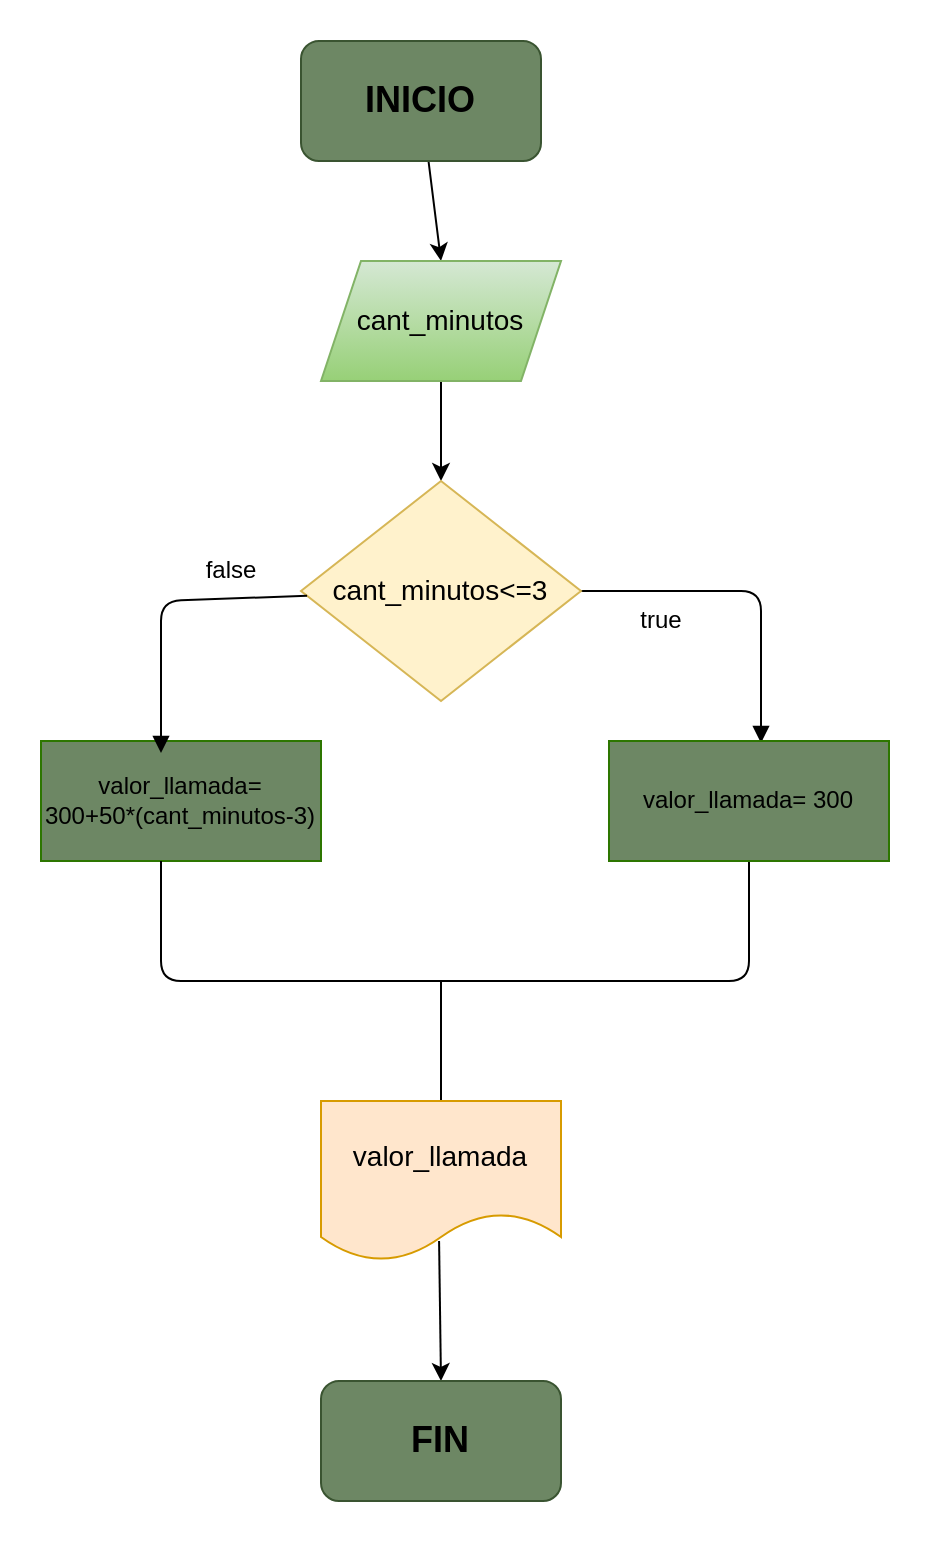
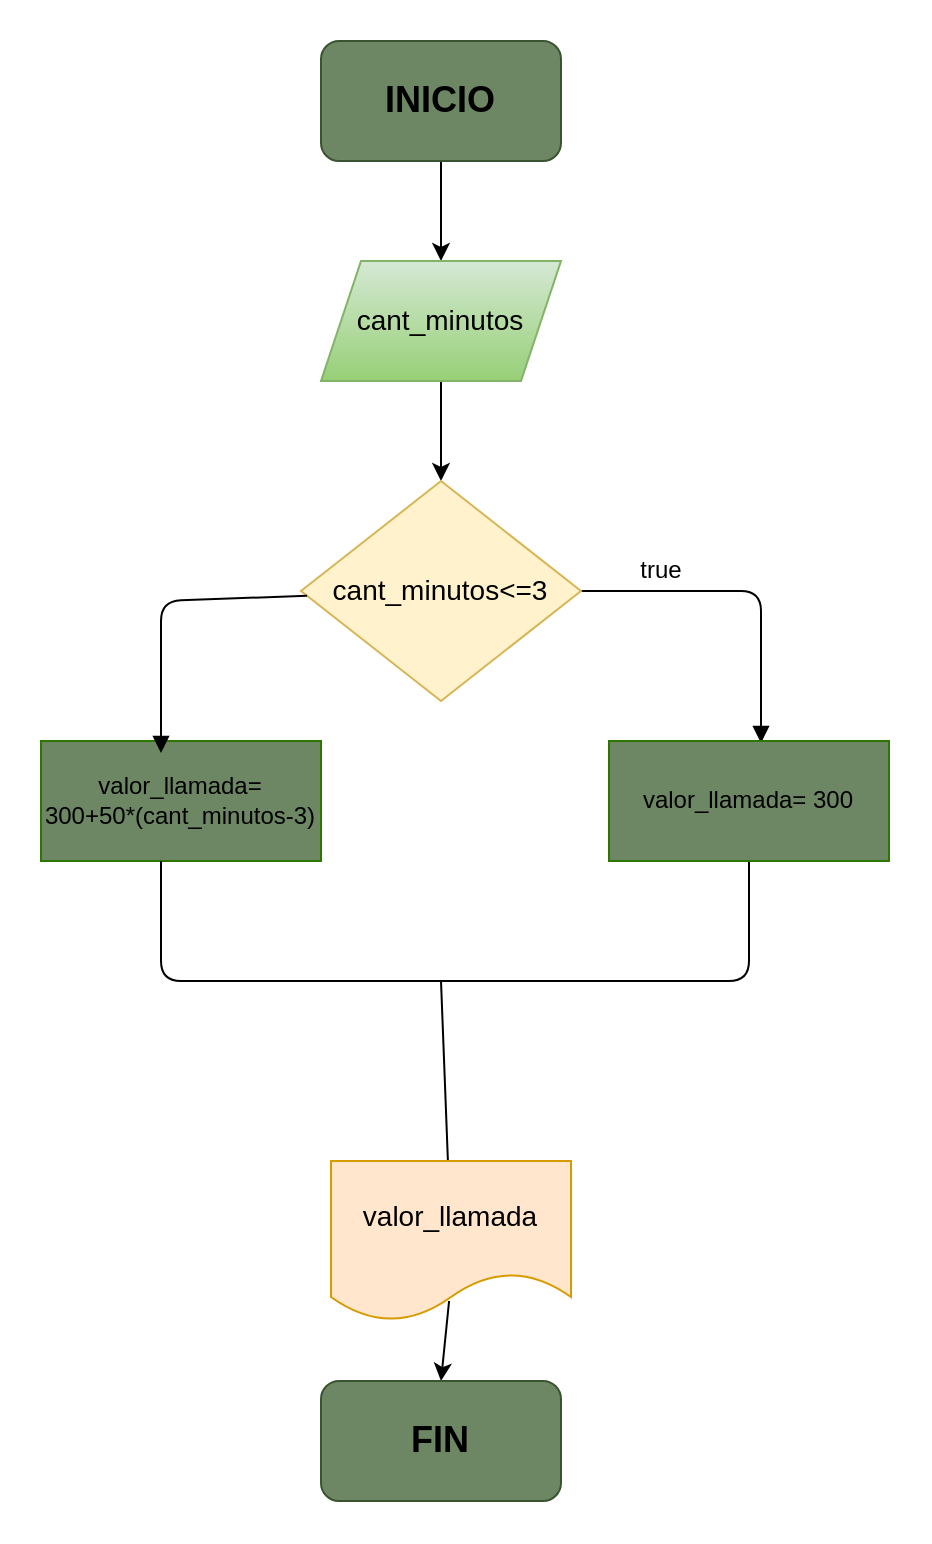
node "INICIO": moved (421, 101) -> (441, 101)
node "false": removed
node "true": moved (661, 621) -> (661, 571)
node "valor_llamada": moved (441, 1181) -> (451, 1241)
